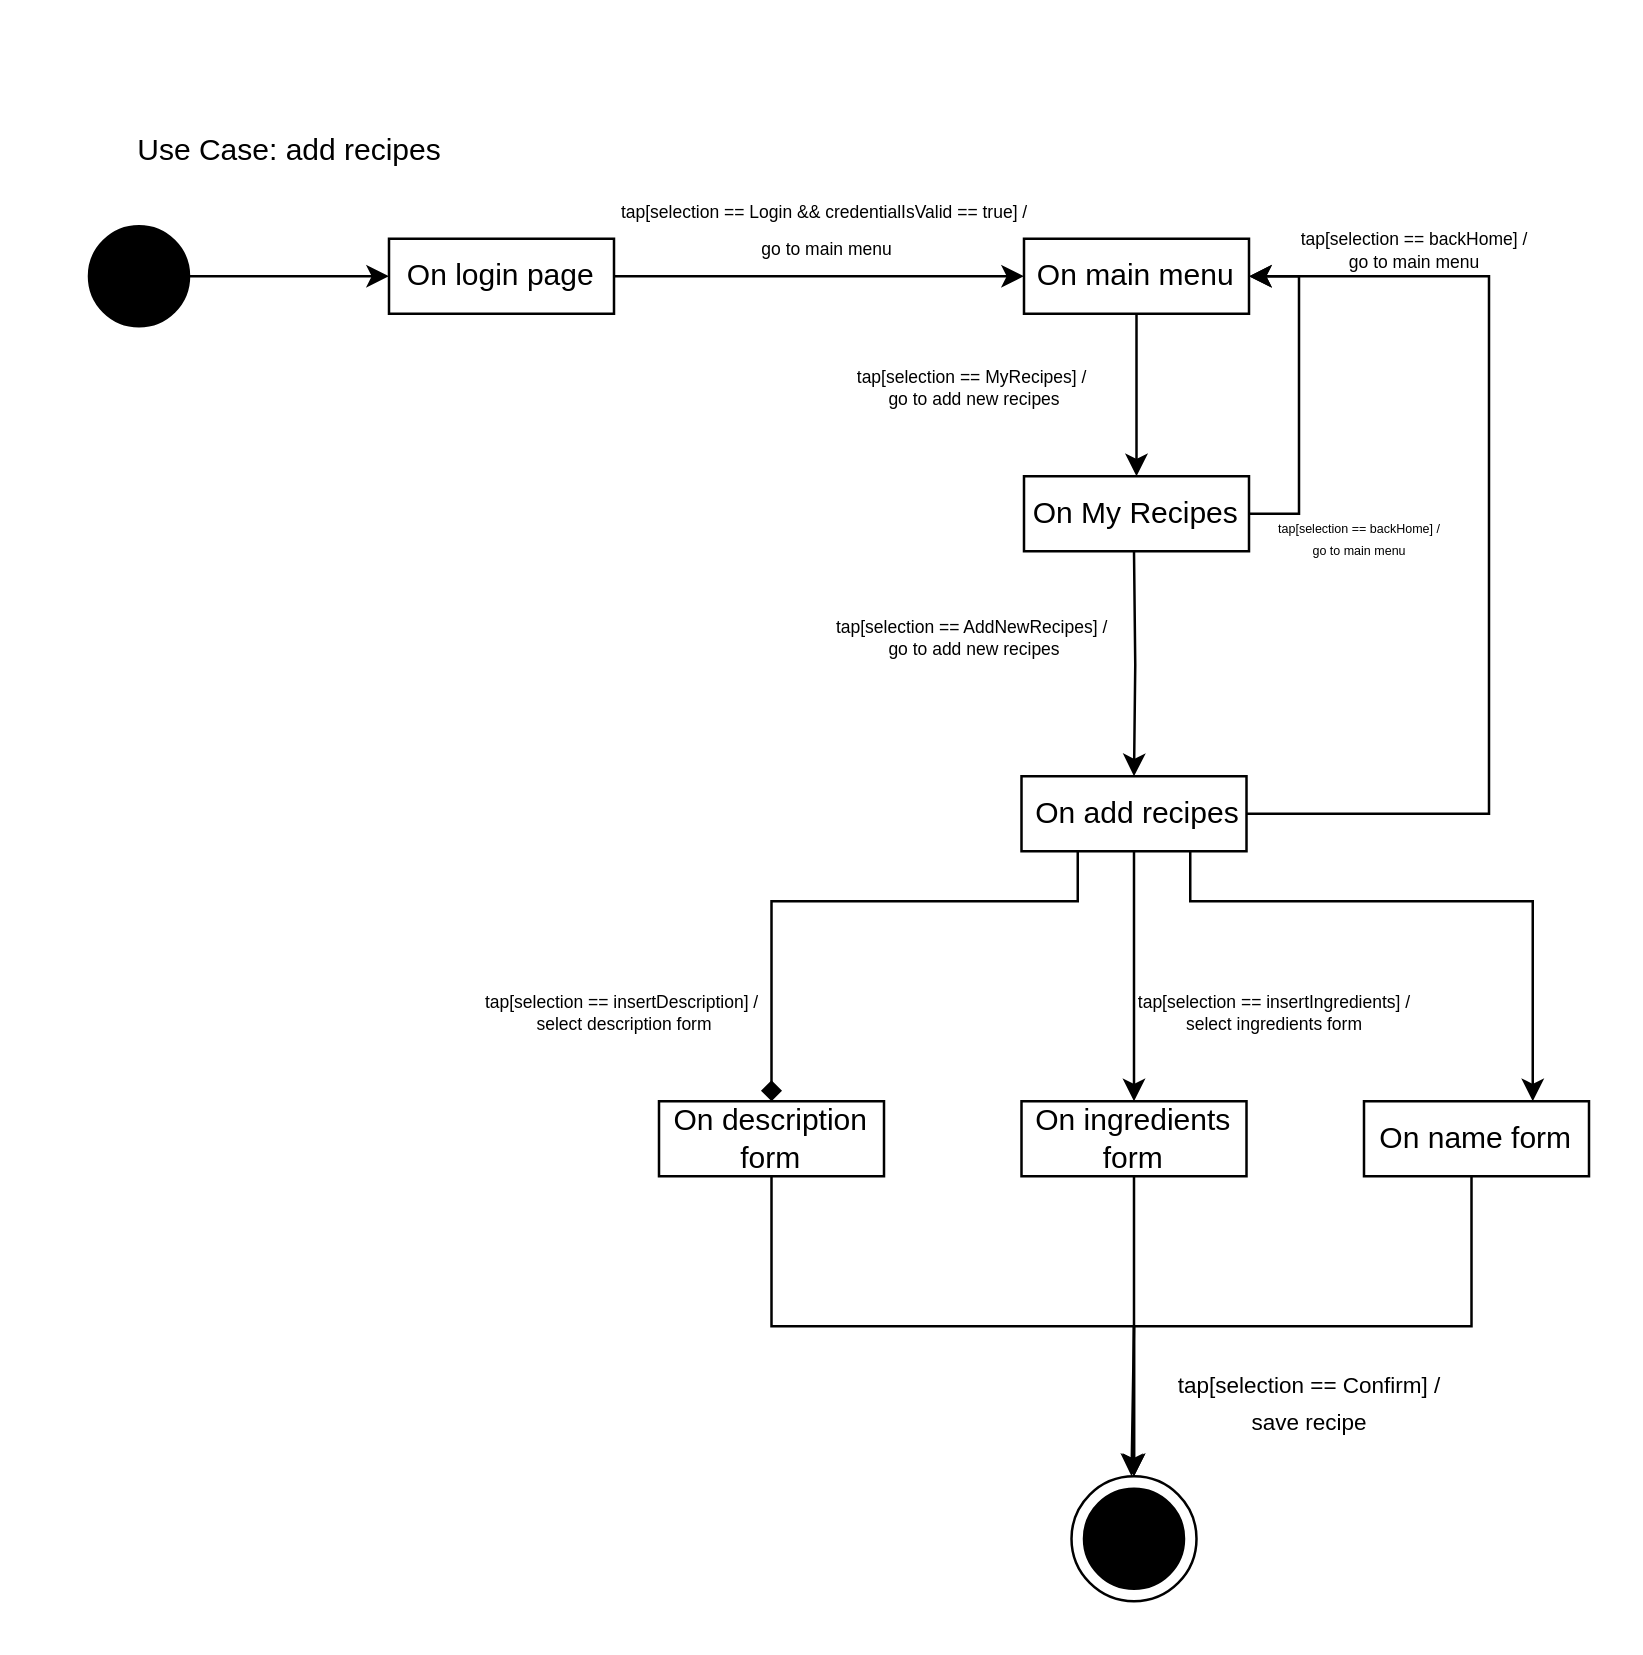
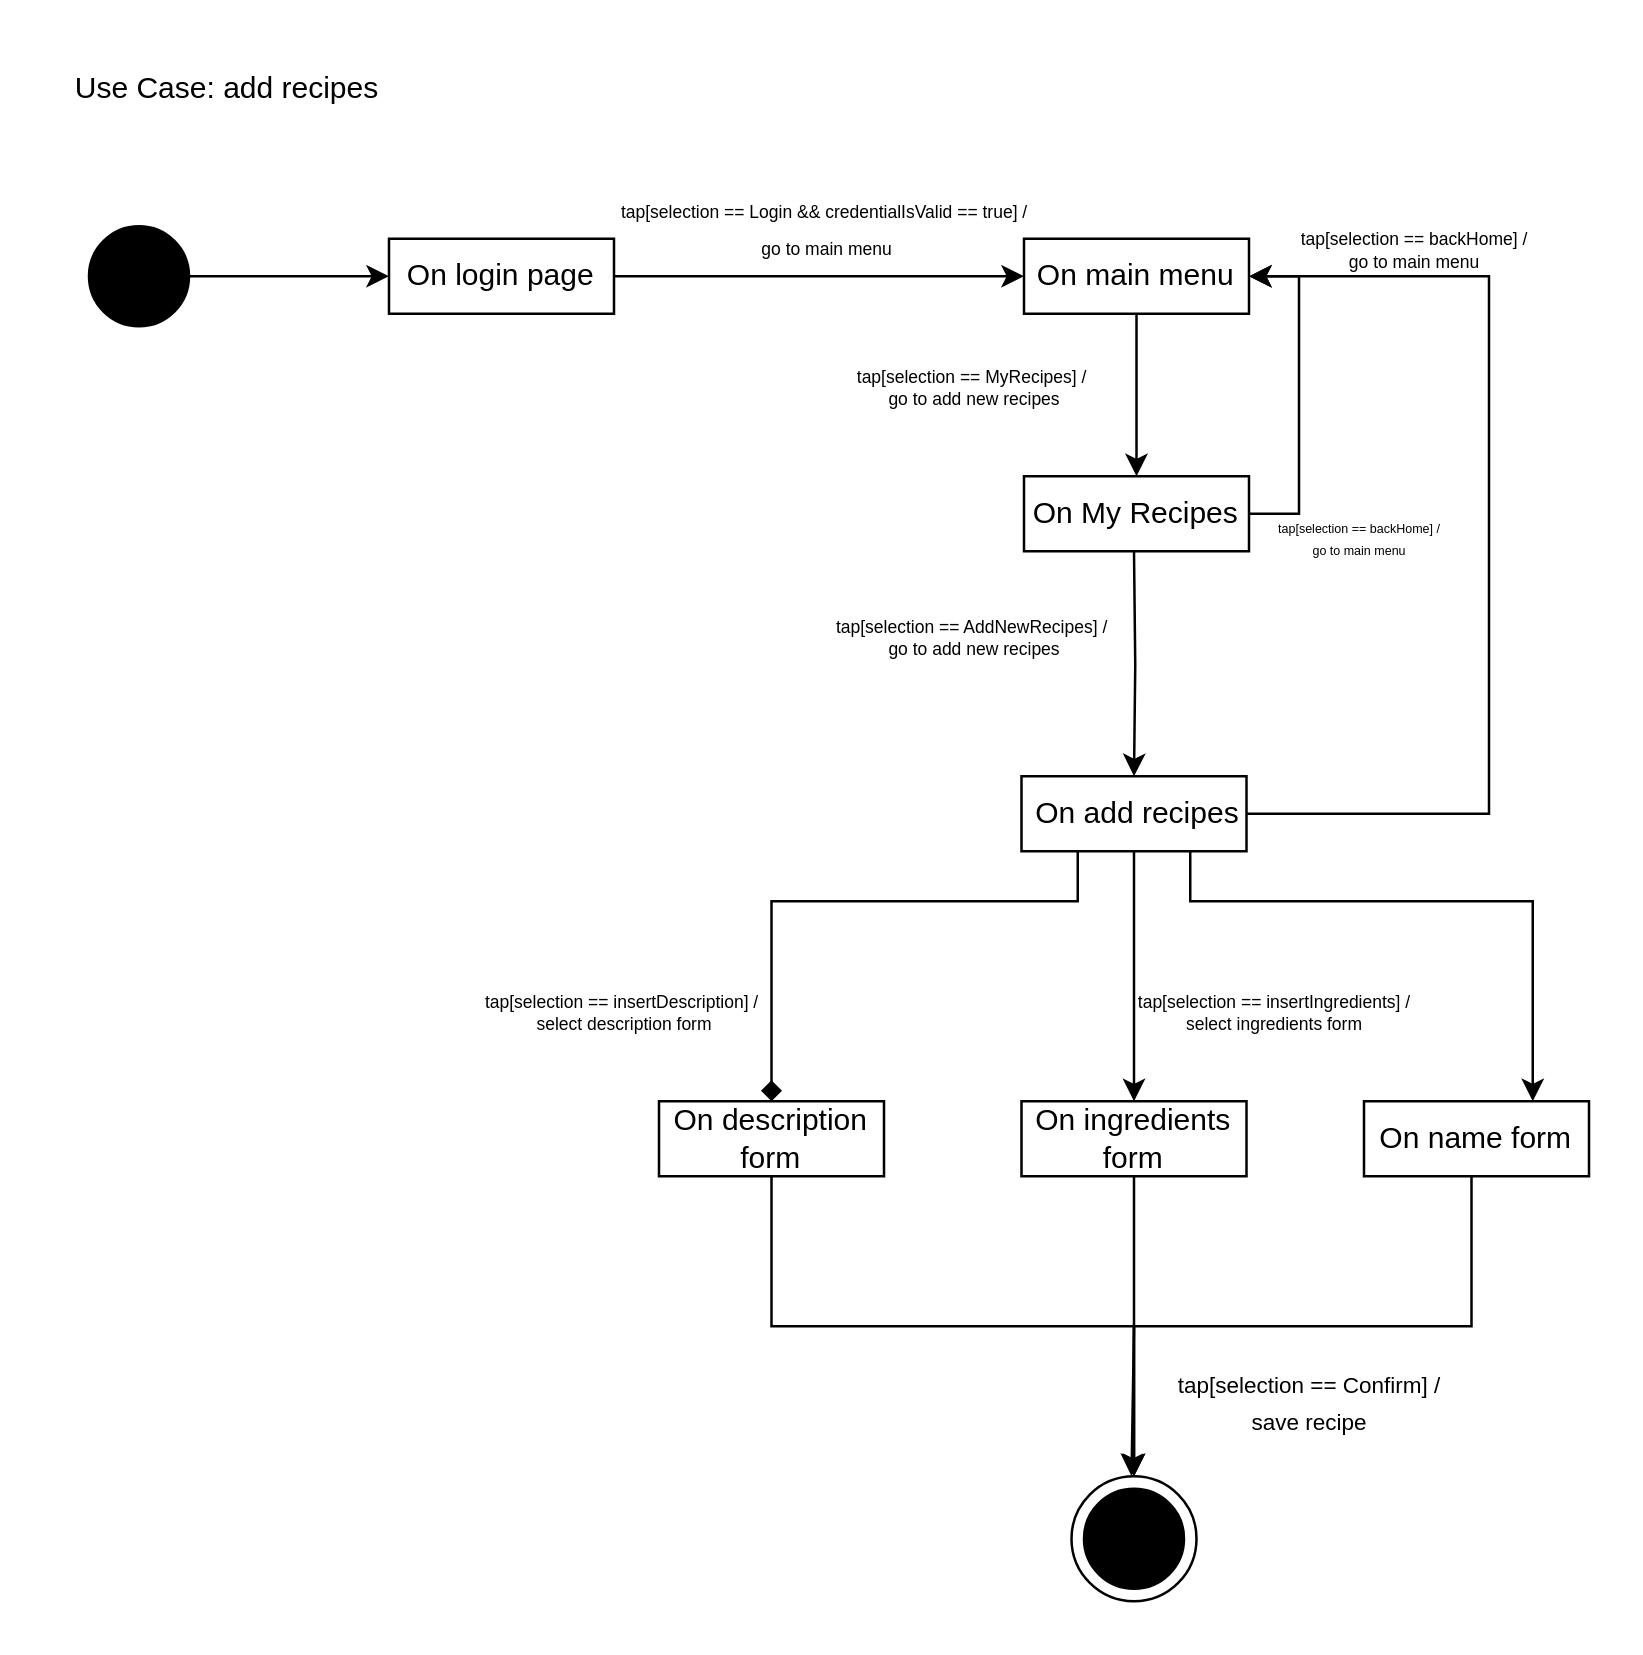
node "Use Case: add recipes": moved (289, 151) -> (226, 89)
